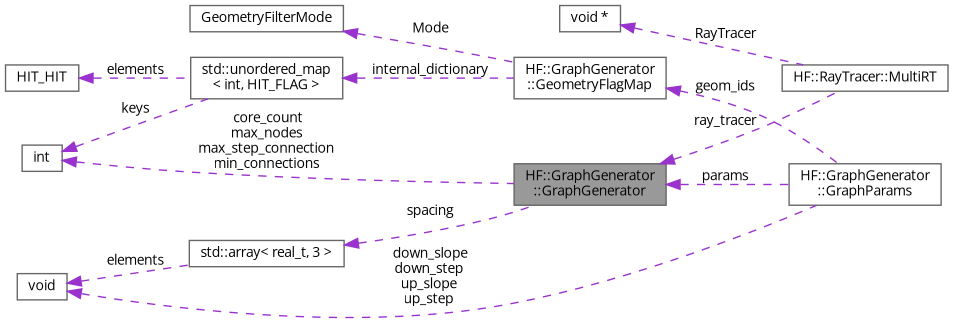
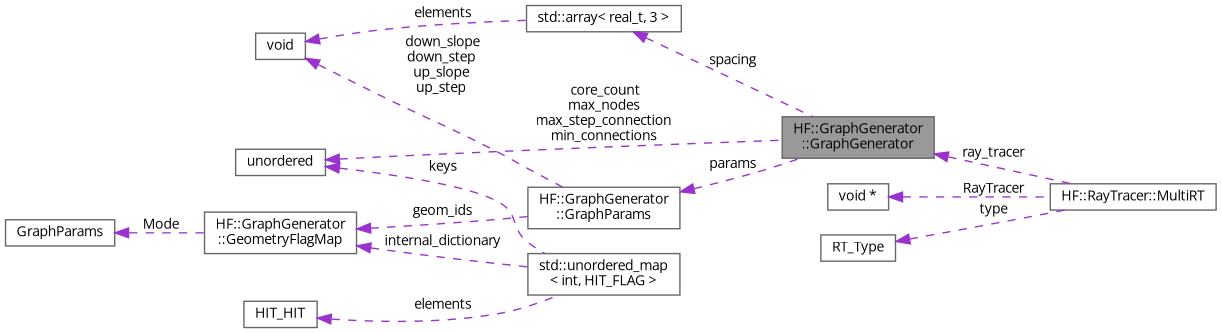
node "GeometryFilterMode": label "GeometryFilterMode" -> "GraphParams"
edge "HF::GraphGenerator ::GeometryFlagMap" -> "std::unordered_map < int, HIT_FLAG >": reversed
node "int": label "int" -> "unordered"
edge "HF::GraphGenerator ::GraphParams" -> "HF::GraphGenerator ::GraphGenerator": reversed
node "RT_Type": added
